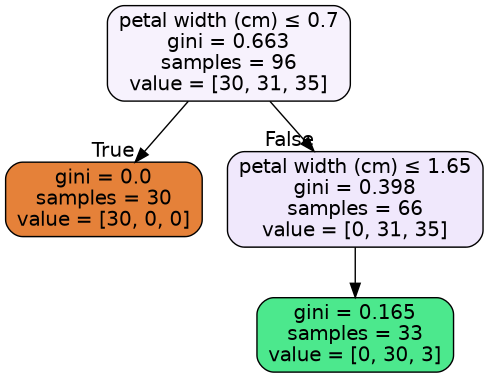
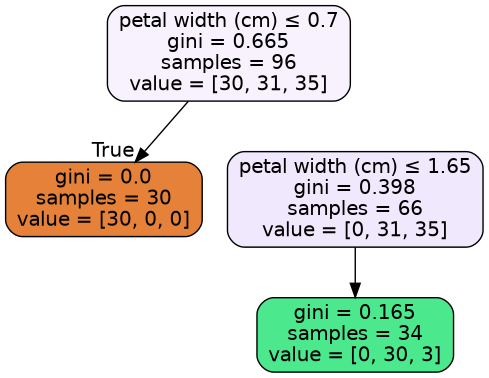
node "petal width (cm) ≤ 0.7": text "gini = 0.663" -> "gini = 0.665"
edge "petal width (cm) ≤ 0.7" -> "petal width (cm) ≤ 1.65": removed
node "gini = 0.165": text "samples = 33" -> "samples = 34"
